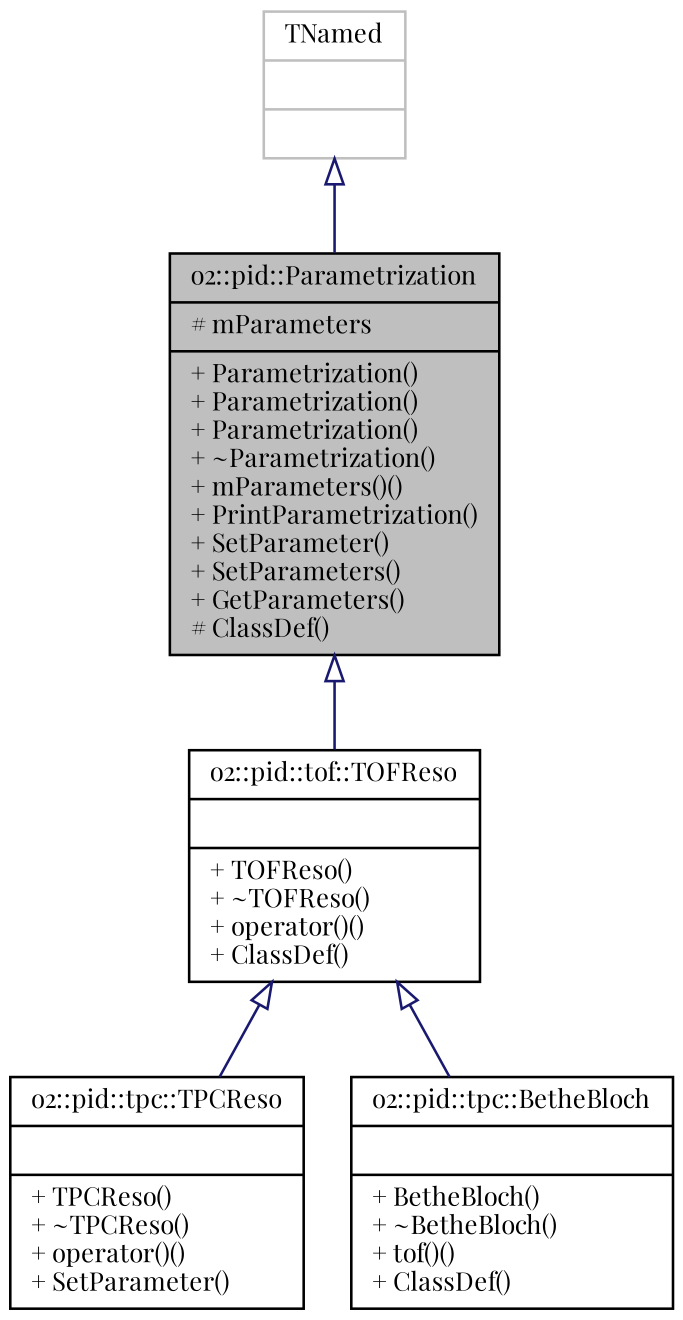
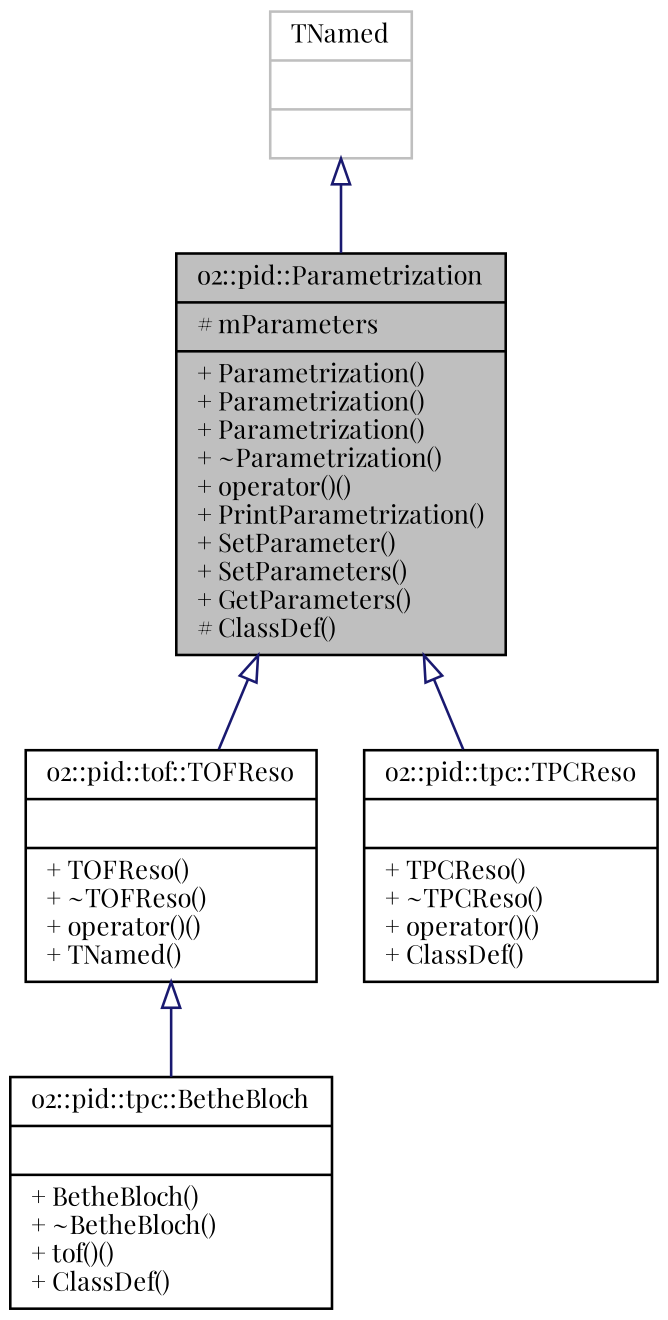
node "o2::pid::Parametrization": text "+ mParameters()()" -> "+ operator()()"
node "o2::pid::tof::TOFReso": text "+ ClassDef()" -> "+ TNamed()"
edge "o2::pid::tpc::TPCReso" -> "o2::pid::tof::TOFReso": now "o2::pid::tpc::TPCReso" -> "o2::pid::Parametrization"
node "o2::pid::tpc::TPCReso": text "+ SetParameter()" -> "+ ClassDef()"
